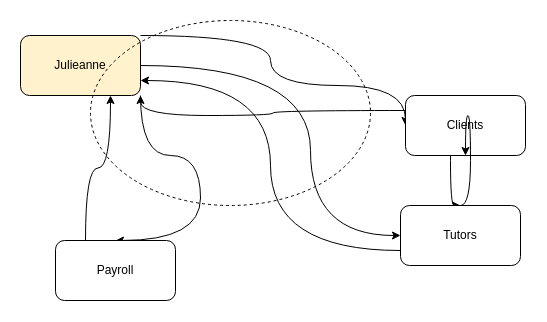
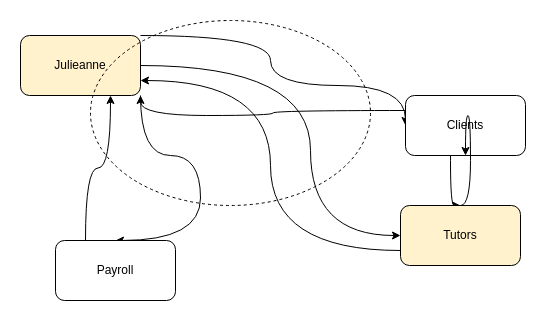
node "Tutors": fillcolor #ffffff -> #fff2cc
